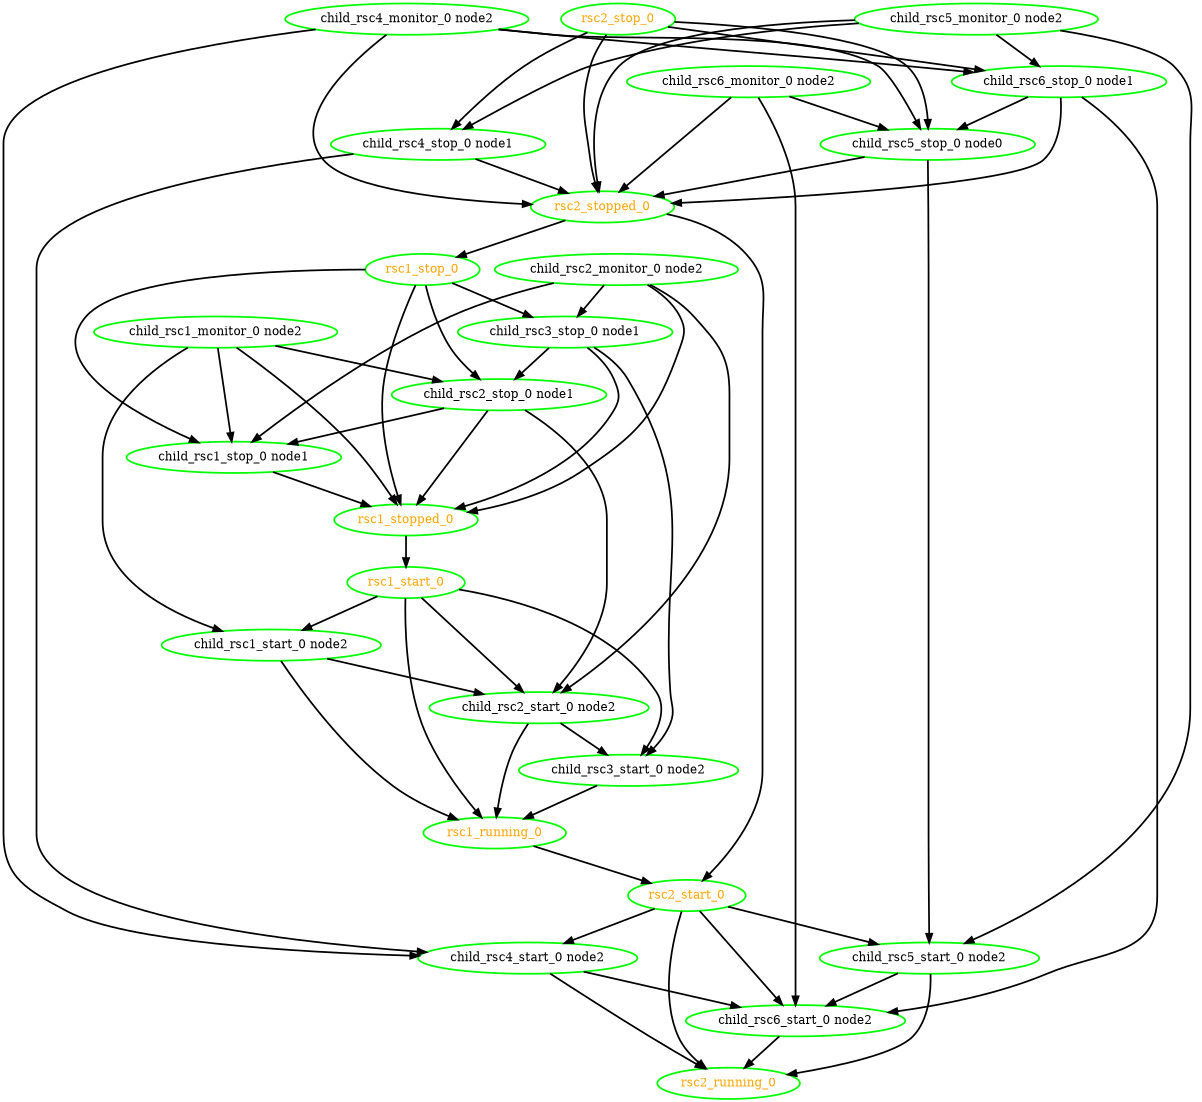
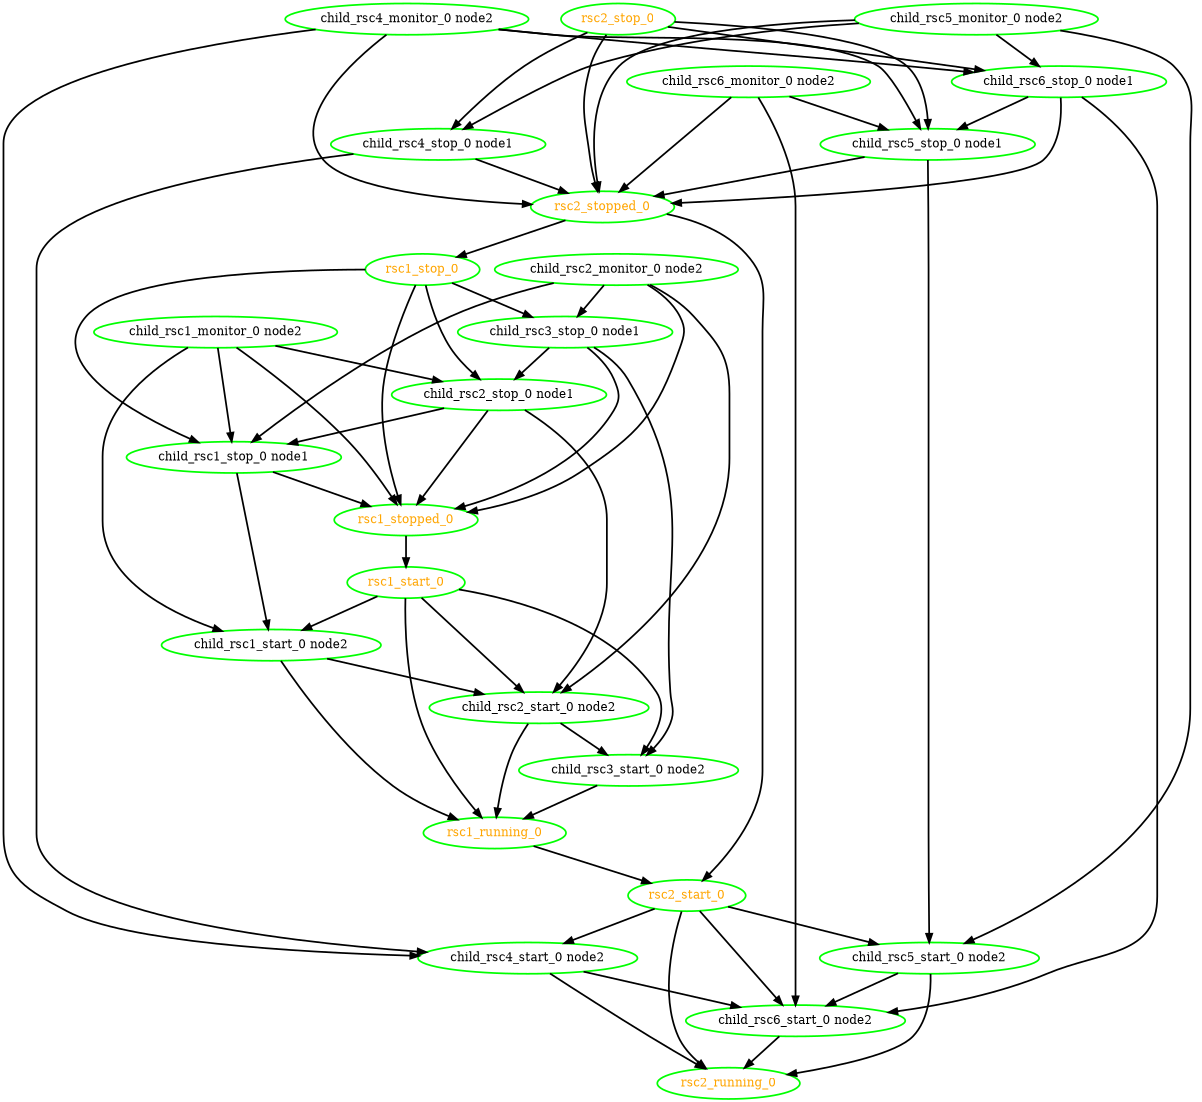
node "child_rsc5_stop_0 node0": label "child_rsc5_stop_0 node0" -> "child_rsc5_stop_0 node1"
edge "child_rsc1_stop_0 node1" -> "child_rsc1_start_0 node2": added
